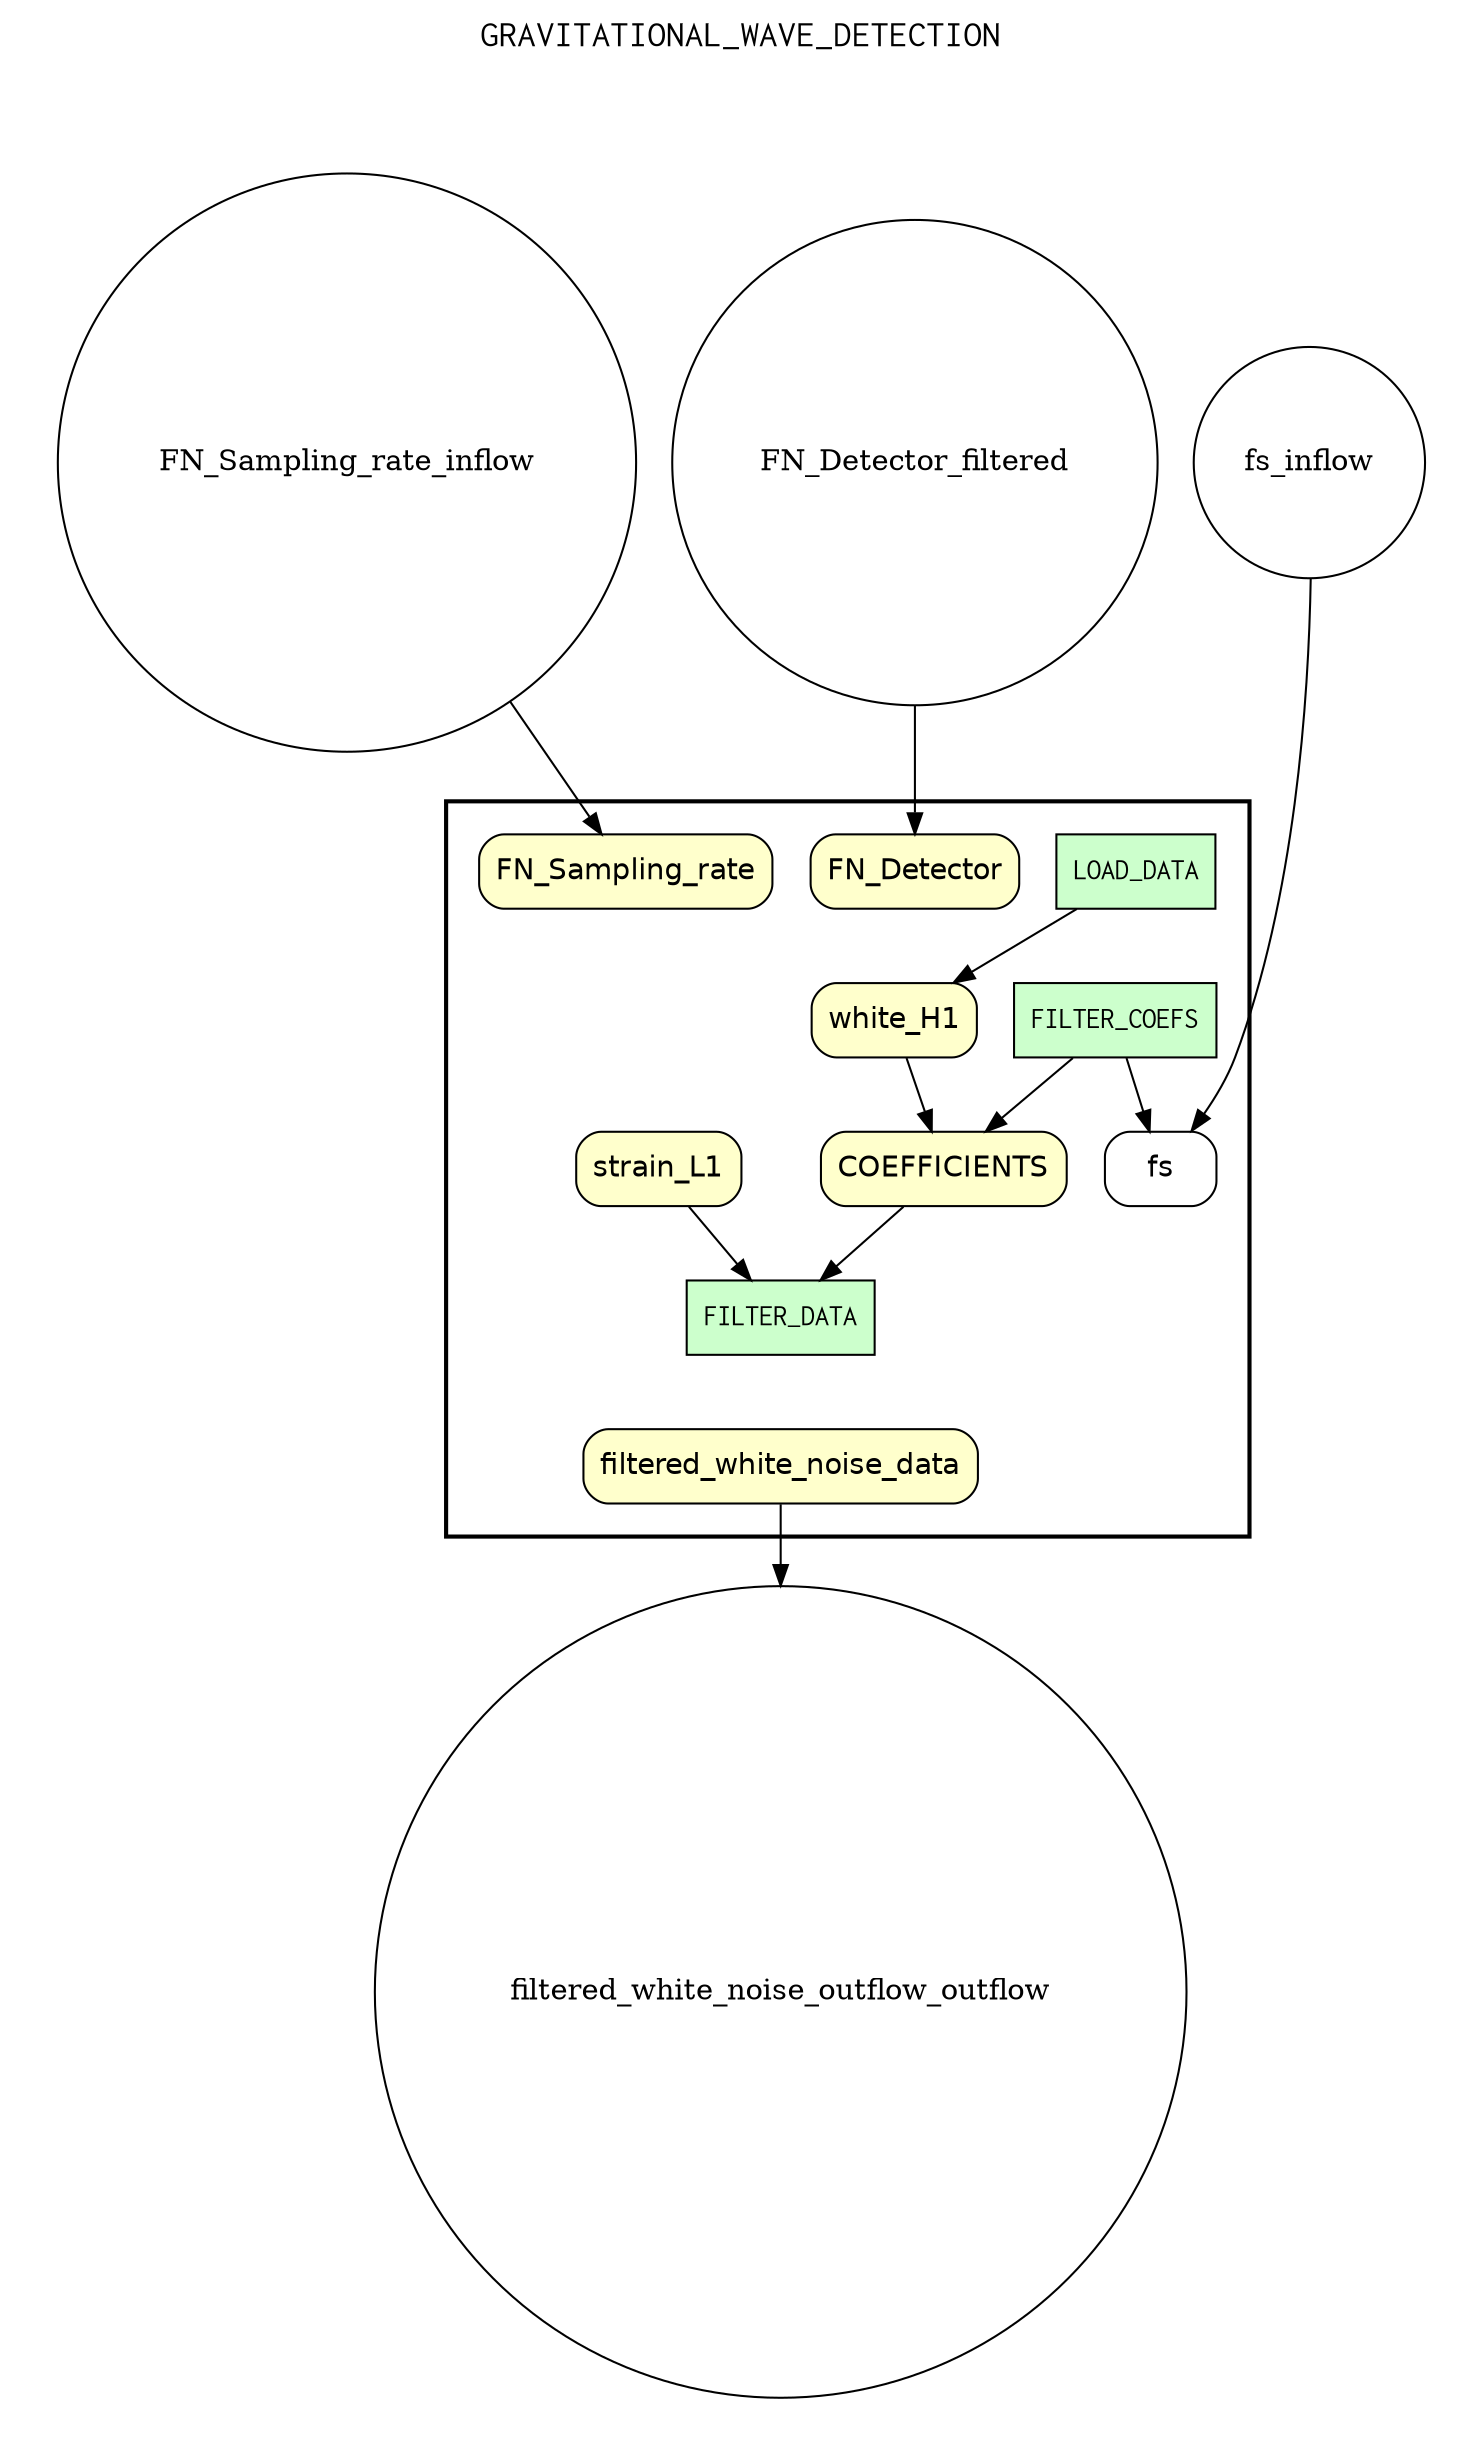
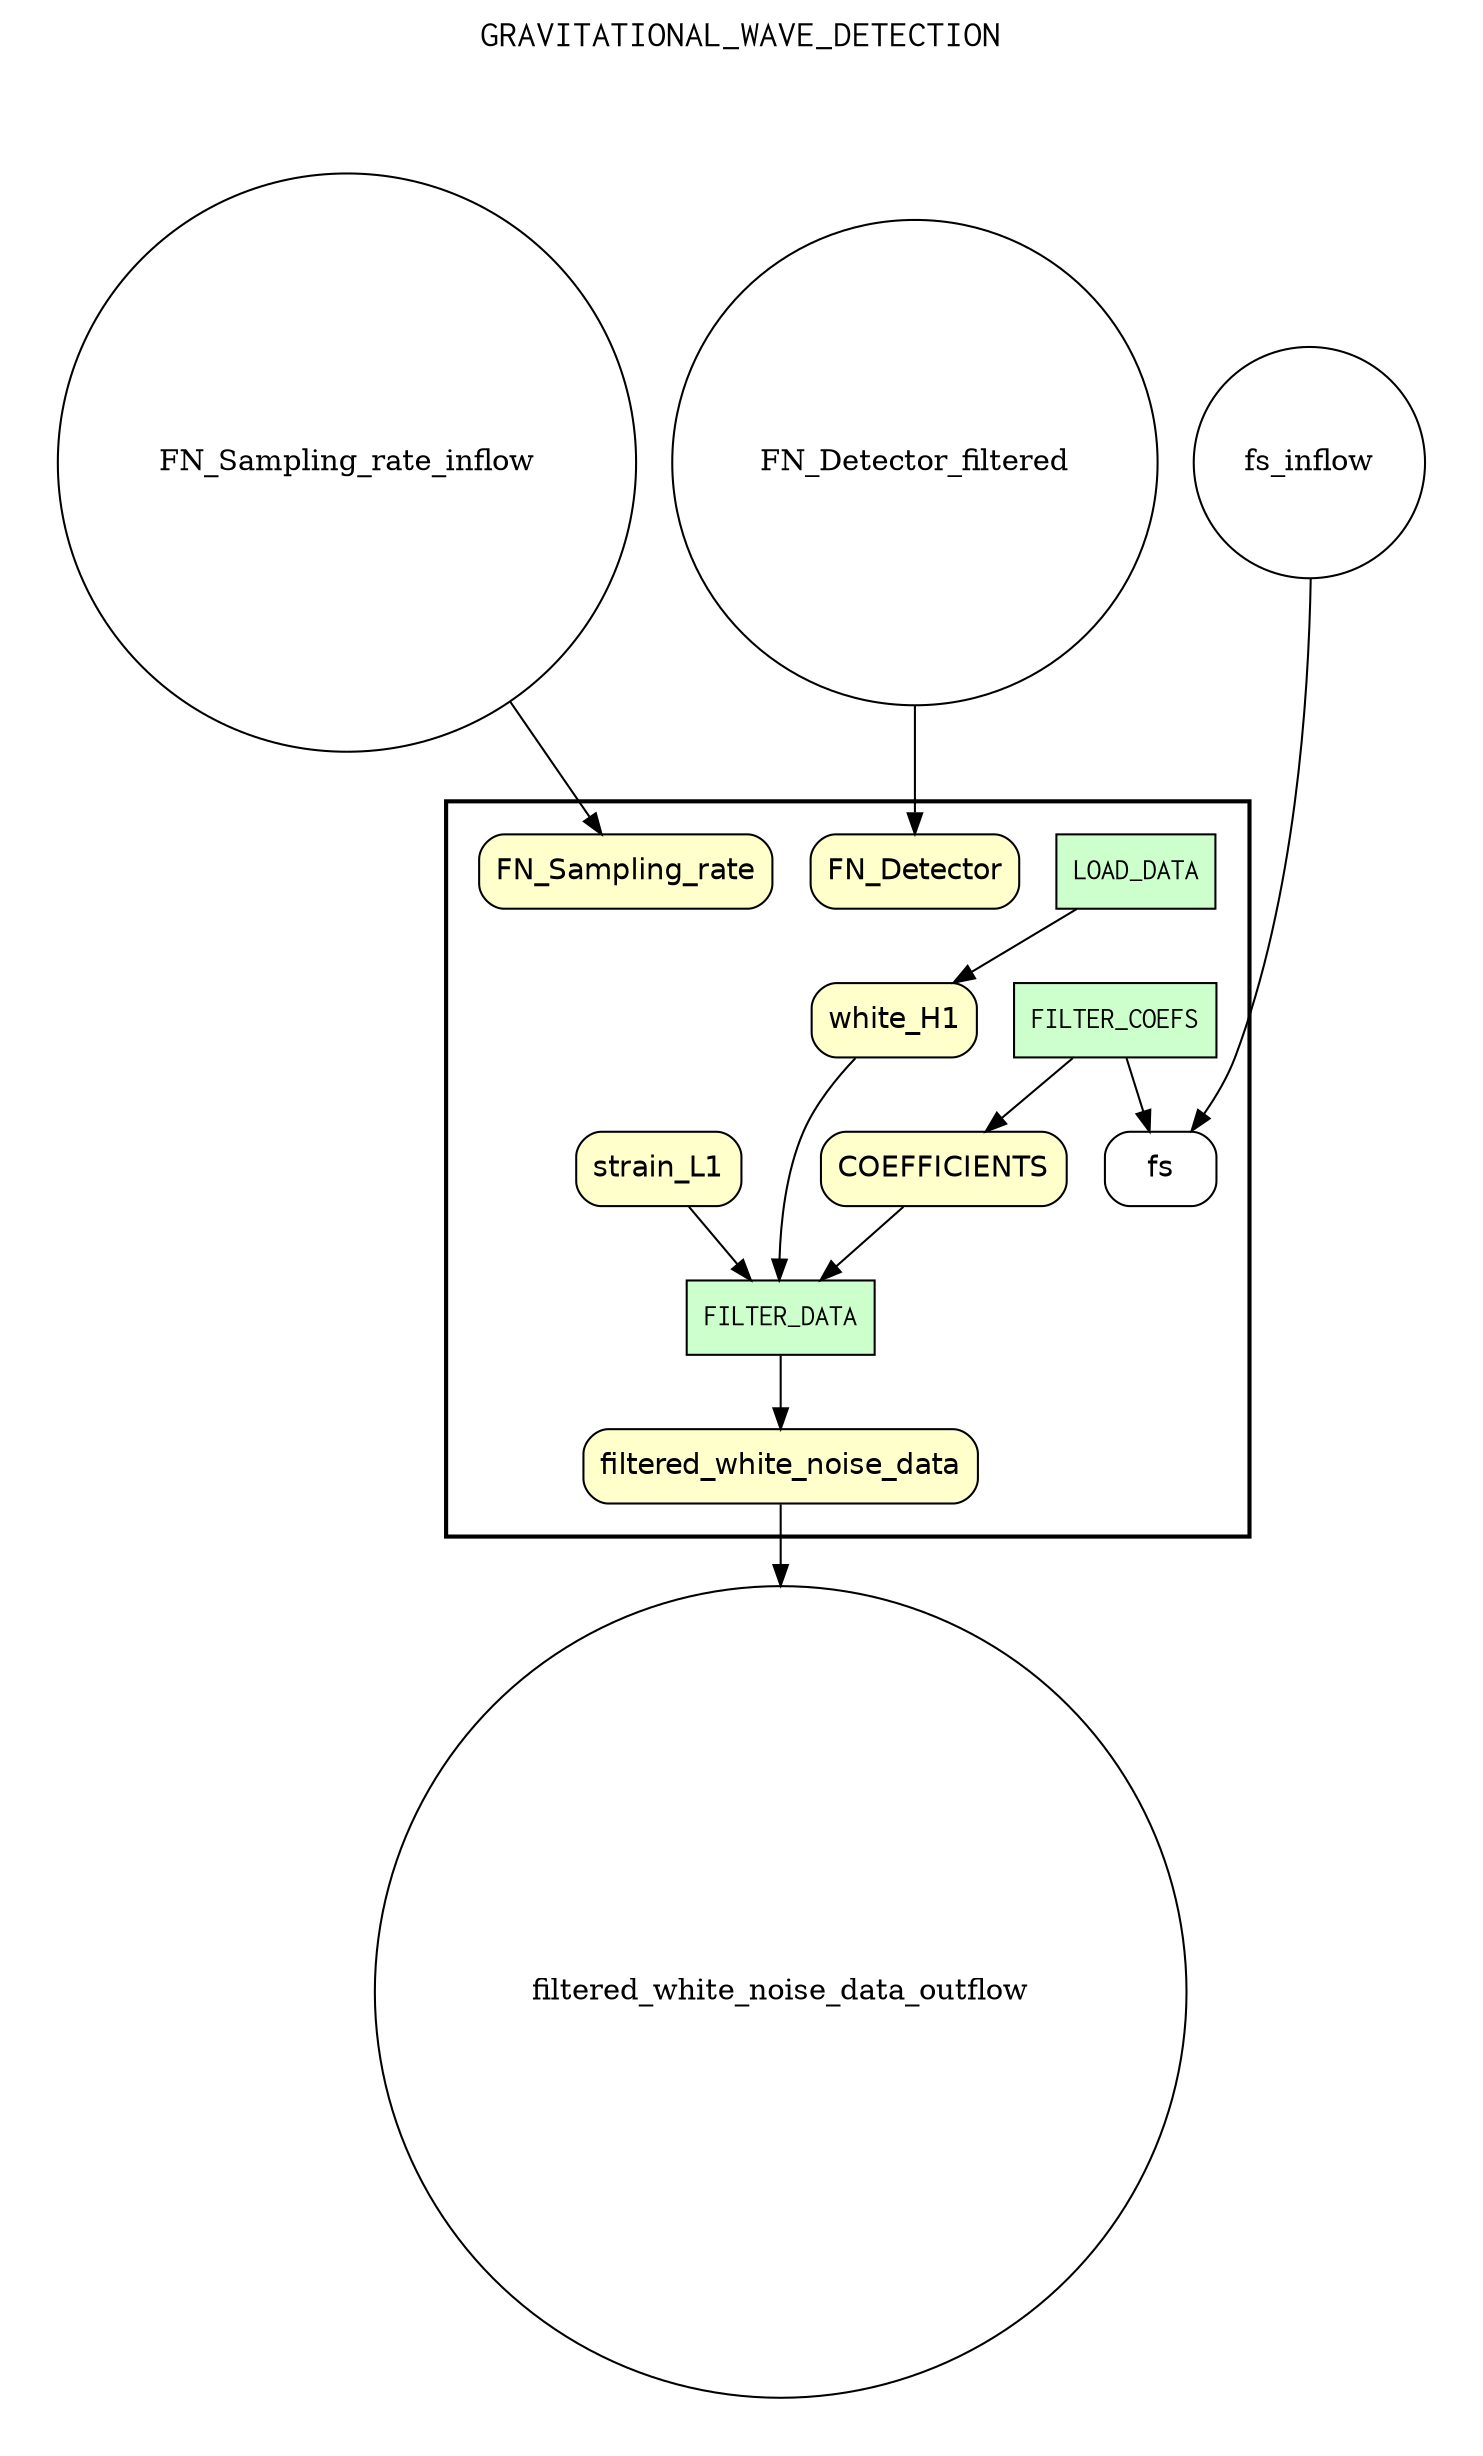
edge "white_H1" -> "COEFFICIENTS": now "white_H1" -> "FILTER_DATA"
edge "FILTER_DATA" -> "filtered_white_noise_data": added
node "filtered_white_noise_outflow_outflow": label "filtered_white_noise_outflow_outflow" -> "filtered_white_noise_data_outflow"
